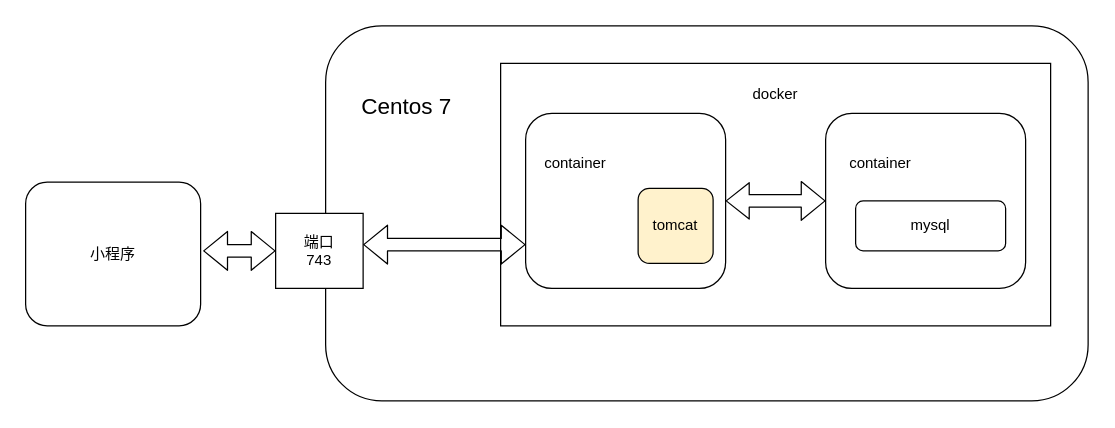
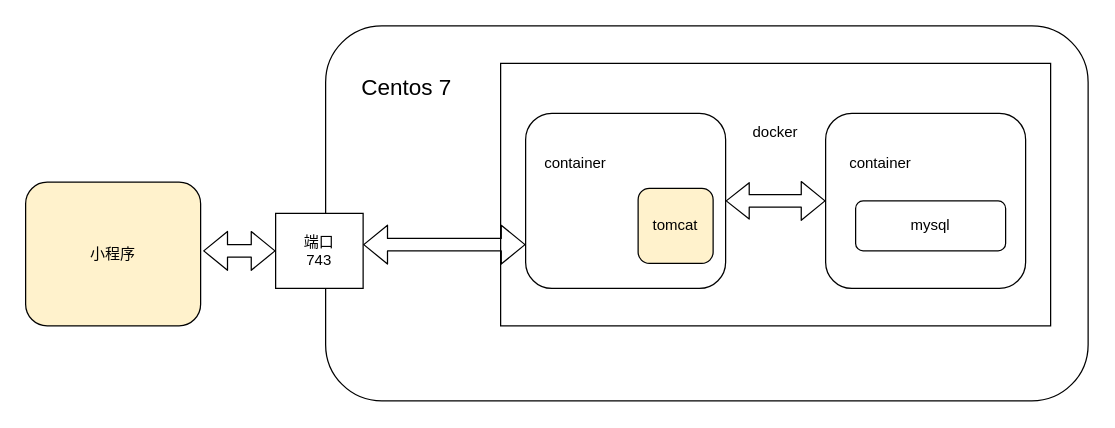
node "docker": moved (776, 94) -> (776, 132)
node "Centos 7": moved (407, 107) -> (407, 88)
node "小程序": fillcolor #ffffff -> #fff2cc
